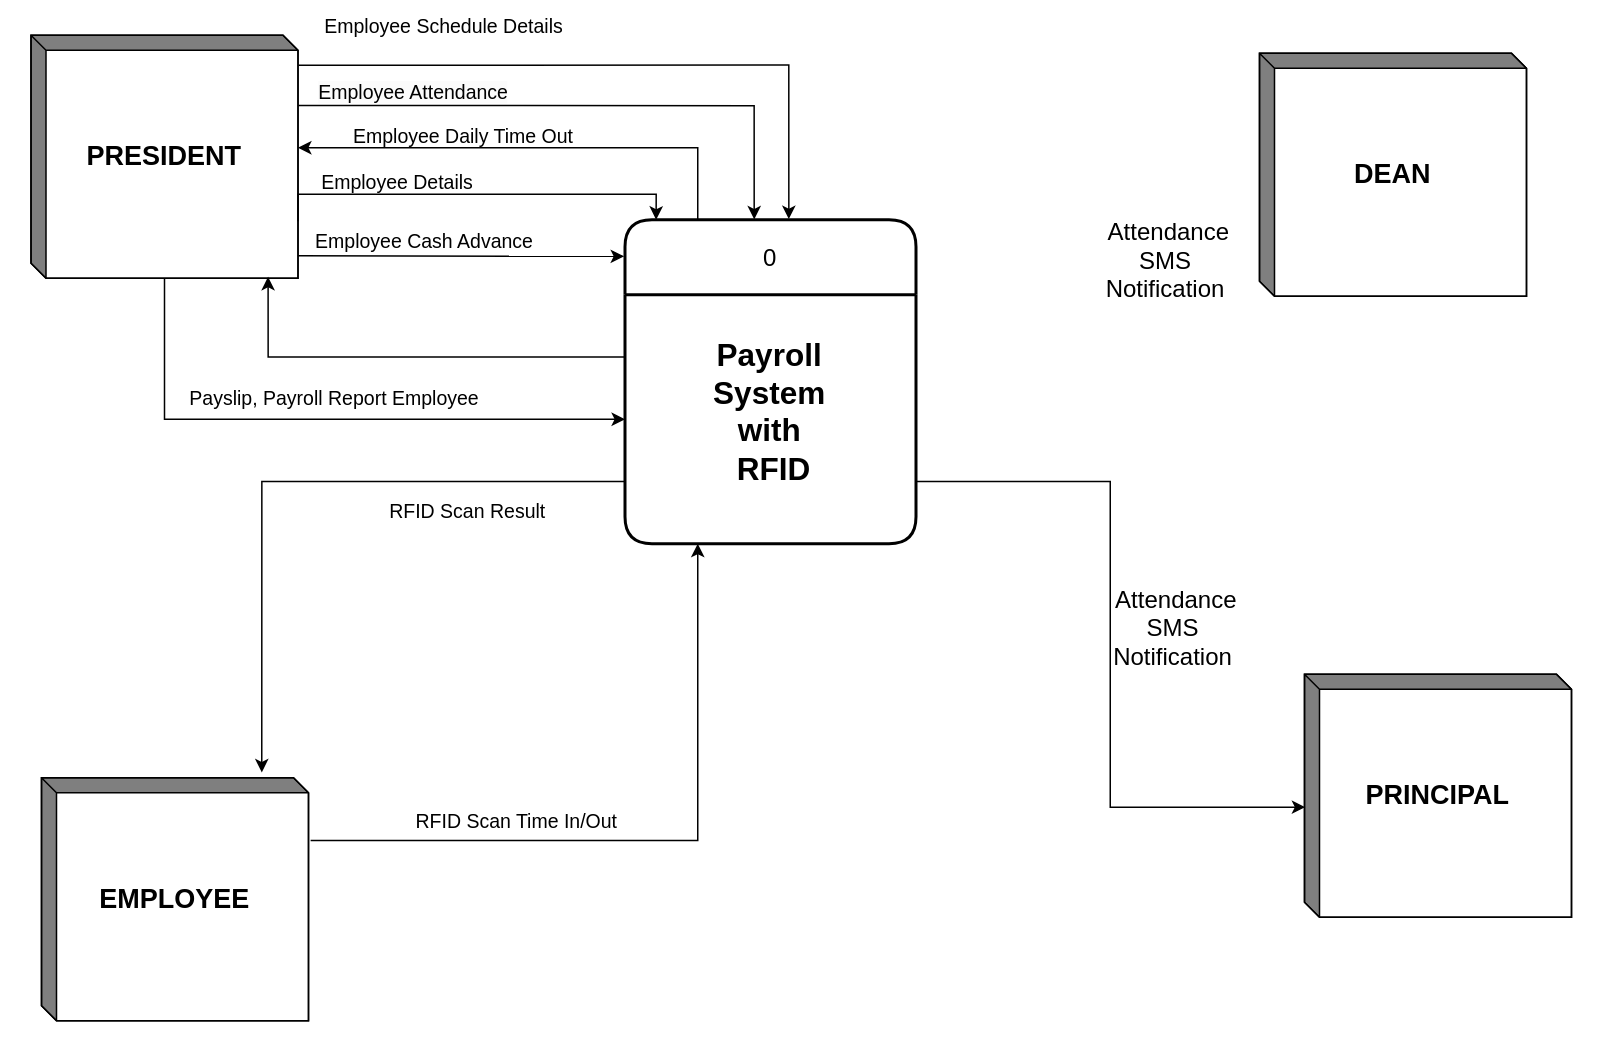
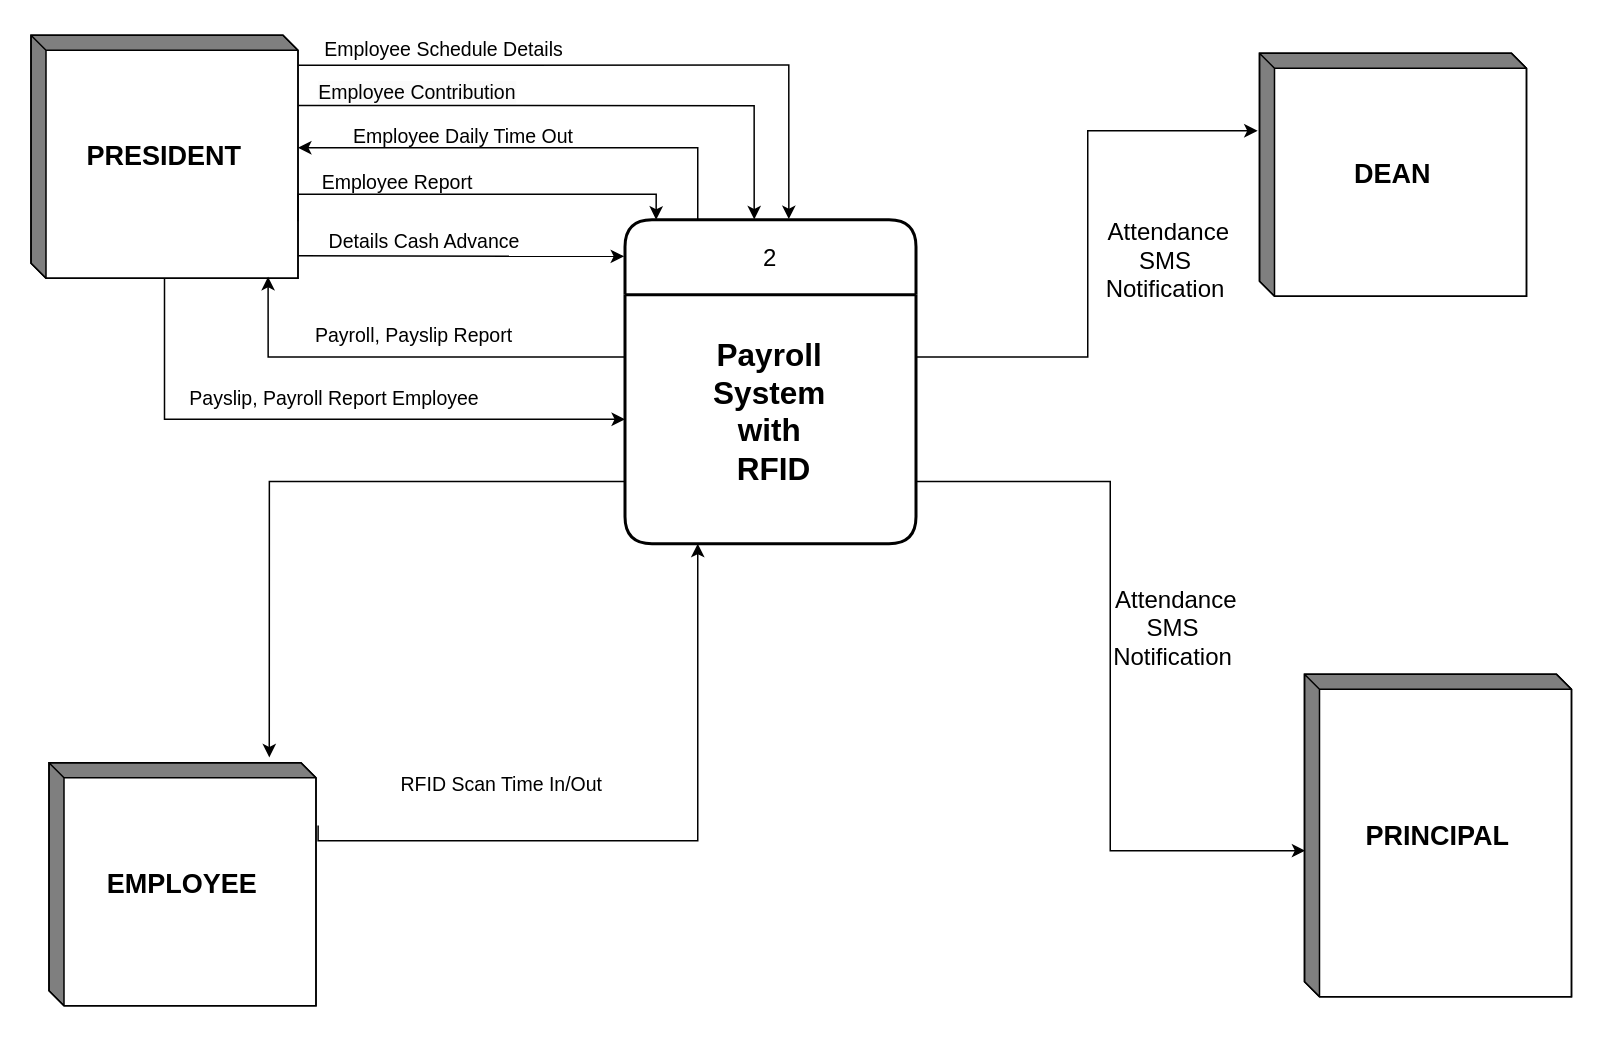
node "Employee Schedule Details": moved (445, 26) -> (445, 48)
node "Employee Attendance": label "Employee Attendance" -> "Employee Contribution"
node "Employee Details": label "Employee Details" -> "Employee Report"
node "Employee Cash Advance": label "Employee Cash Advance" -> "Details Cash Advance"
edge "Payroll System with RFID" -> "DEAN": added
node "0": label "0" -> "2"
node "Payroll, Payslip Report": added
node "RFID Scan Result": removed
node "PRINCIPAL": size 267x243 -> 267x323
node "RFID Scan Time In/Out": moved (517, 821) -> (502, 784)
node "EMPLOYEE": moved (175, 899) -> (182, 884)
